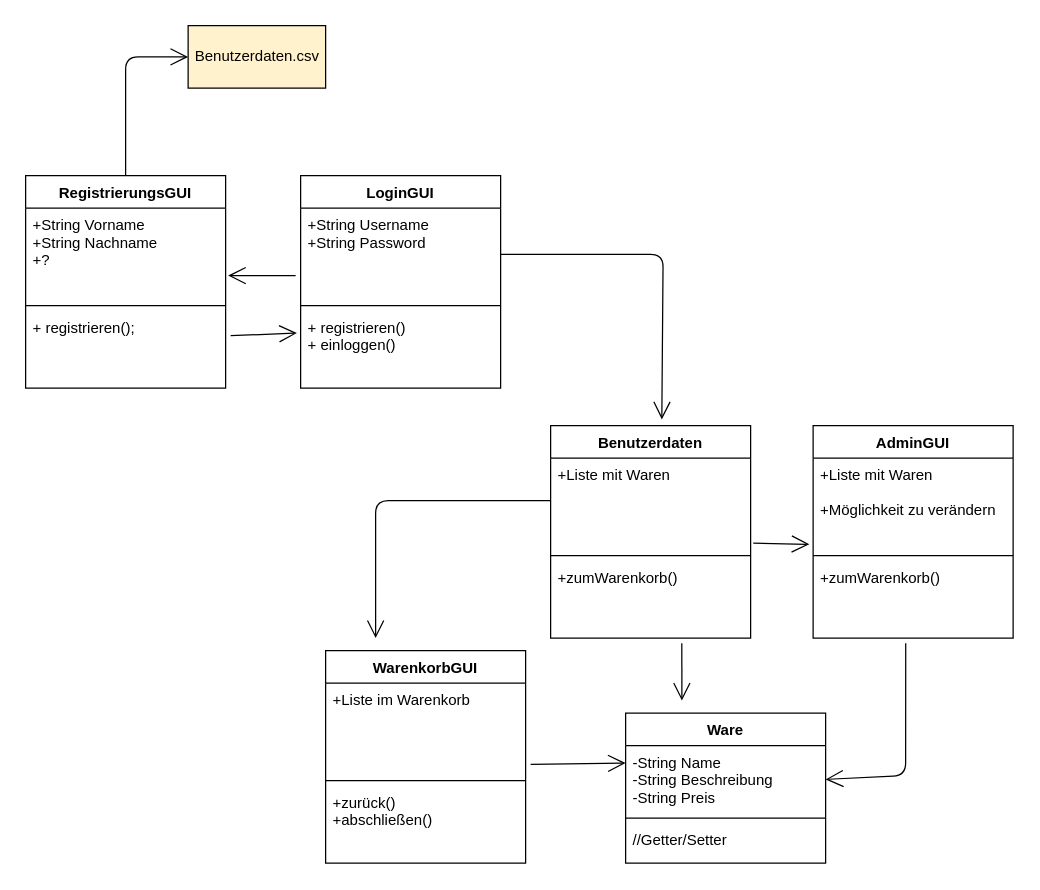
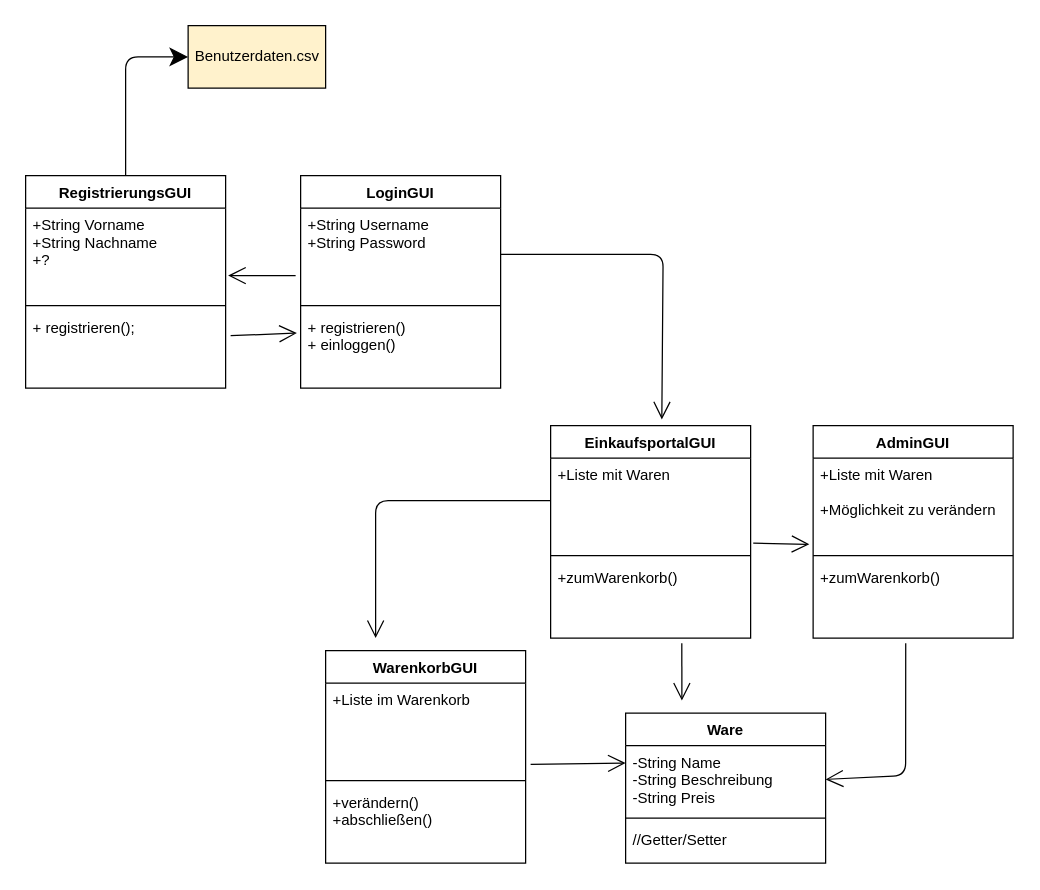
edge "RegistrierungsGUI" -> "Benutzerdaten.csv": arrowhead open -> classic
node "Benutzerdaten": label "Benutzerdaten" -> "EinkaufsportalGUI"
node "+zurück() +abschließen()": label "+zurück() +abschließen()" -> "+verändern() +abschließen()"
